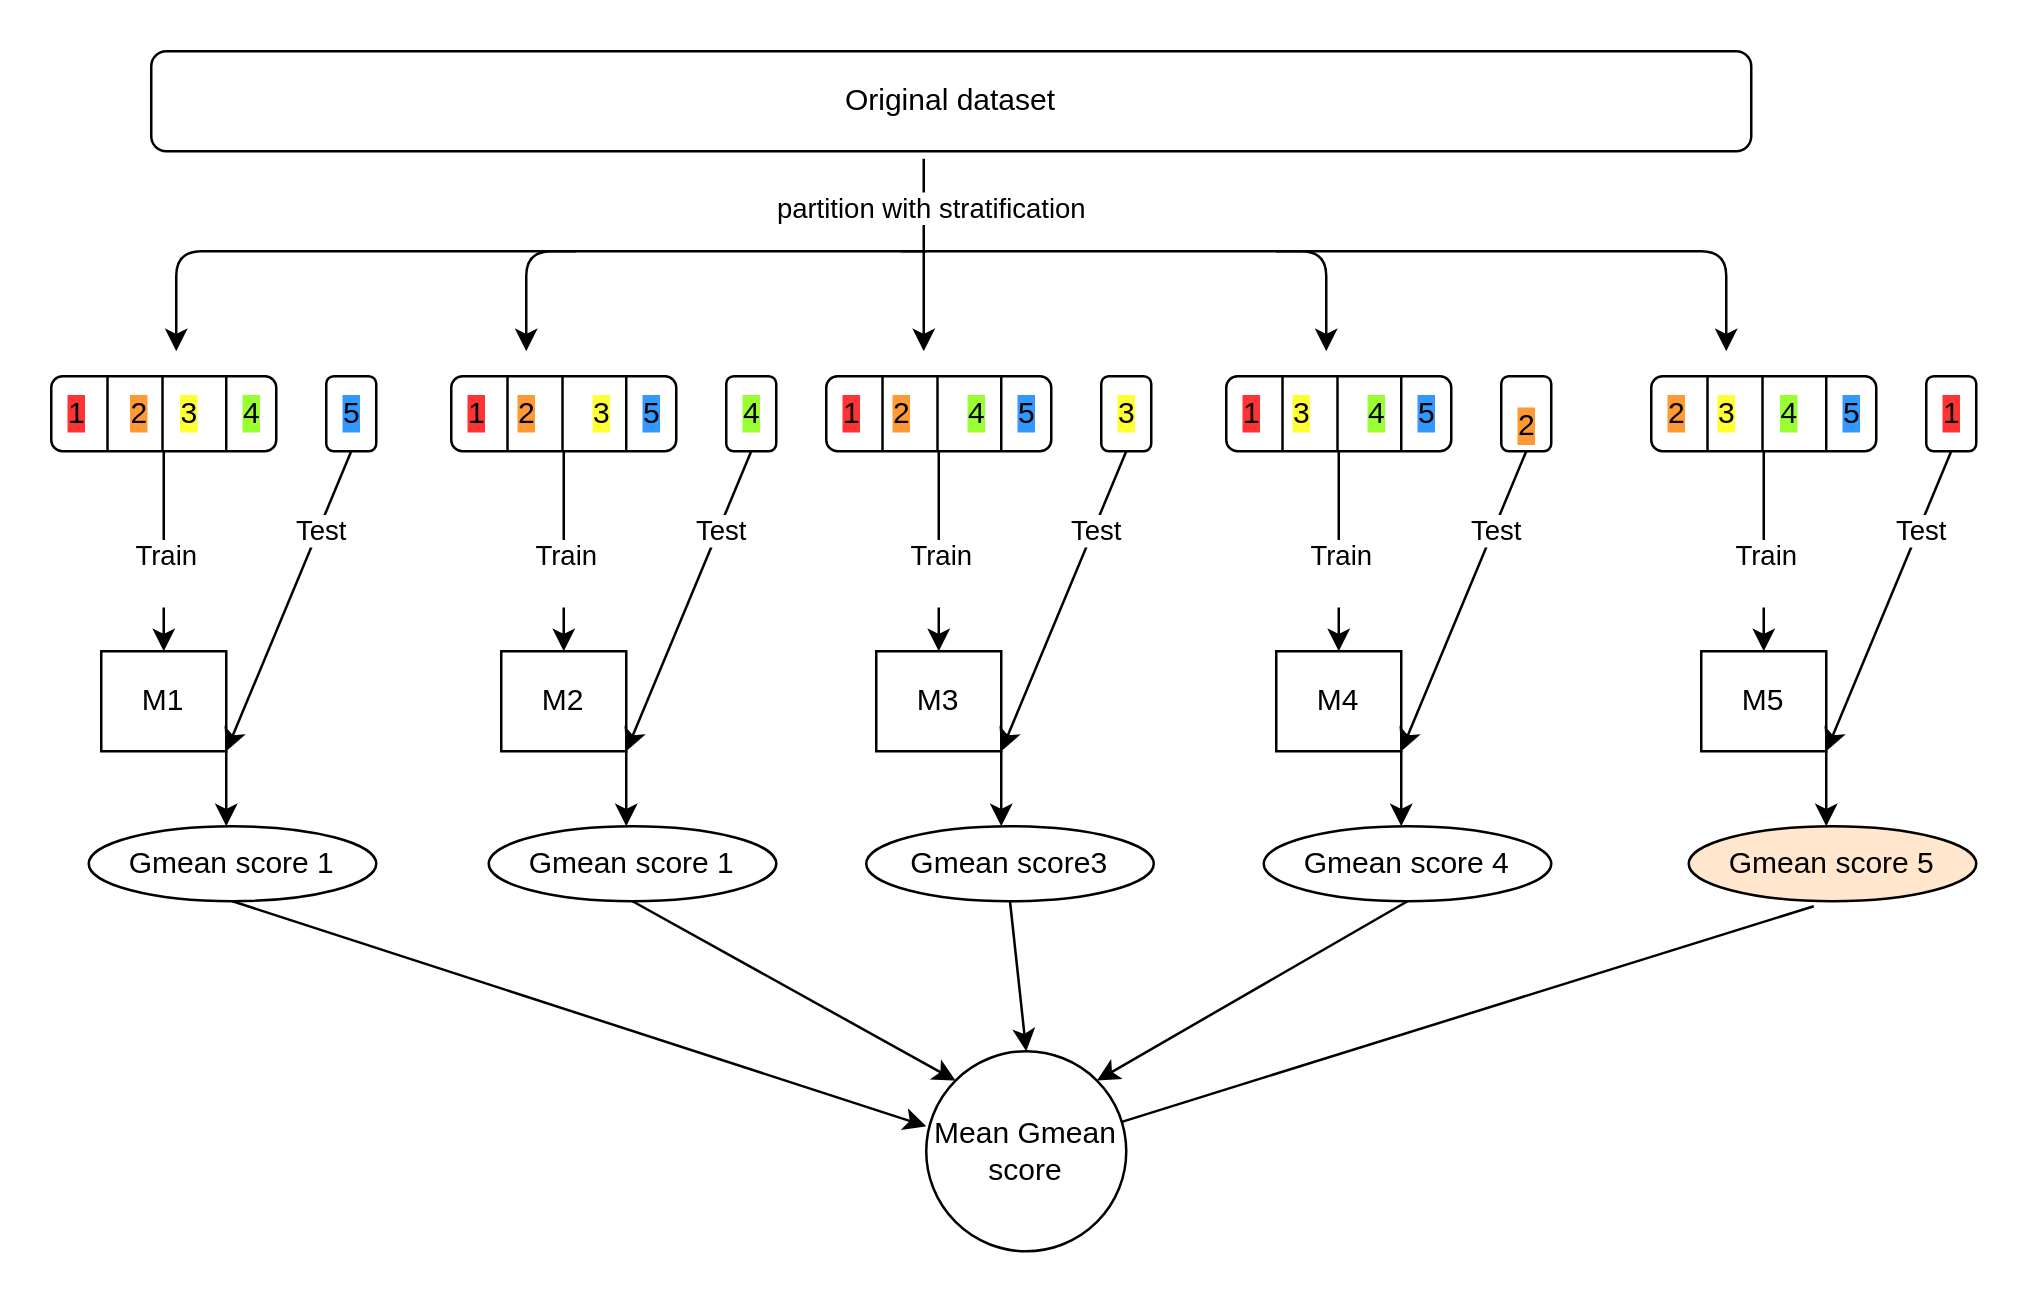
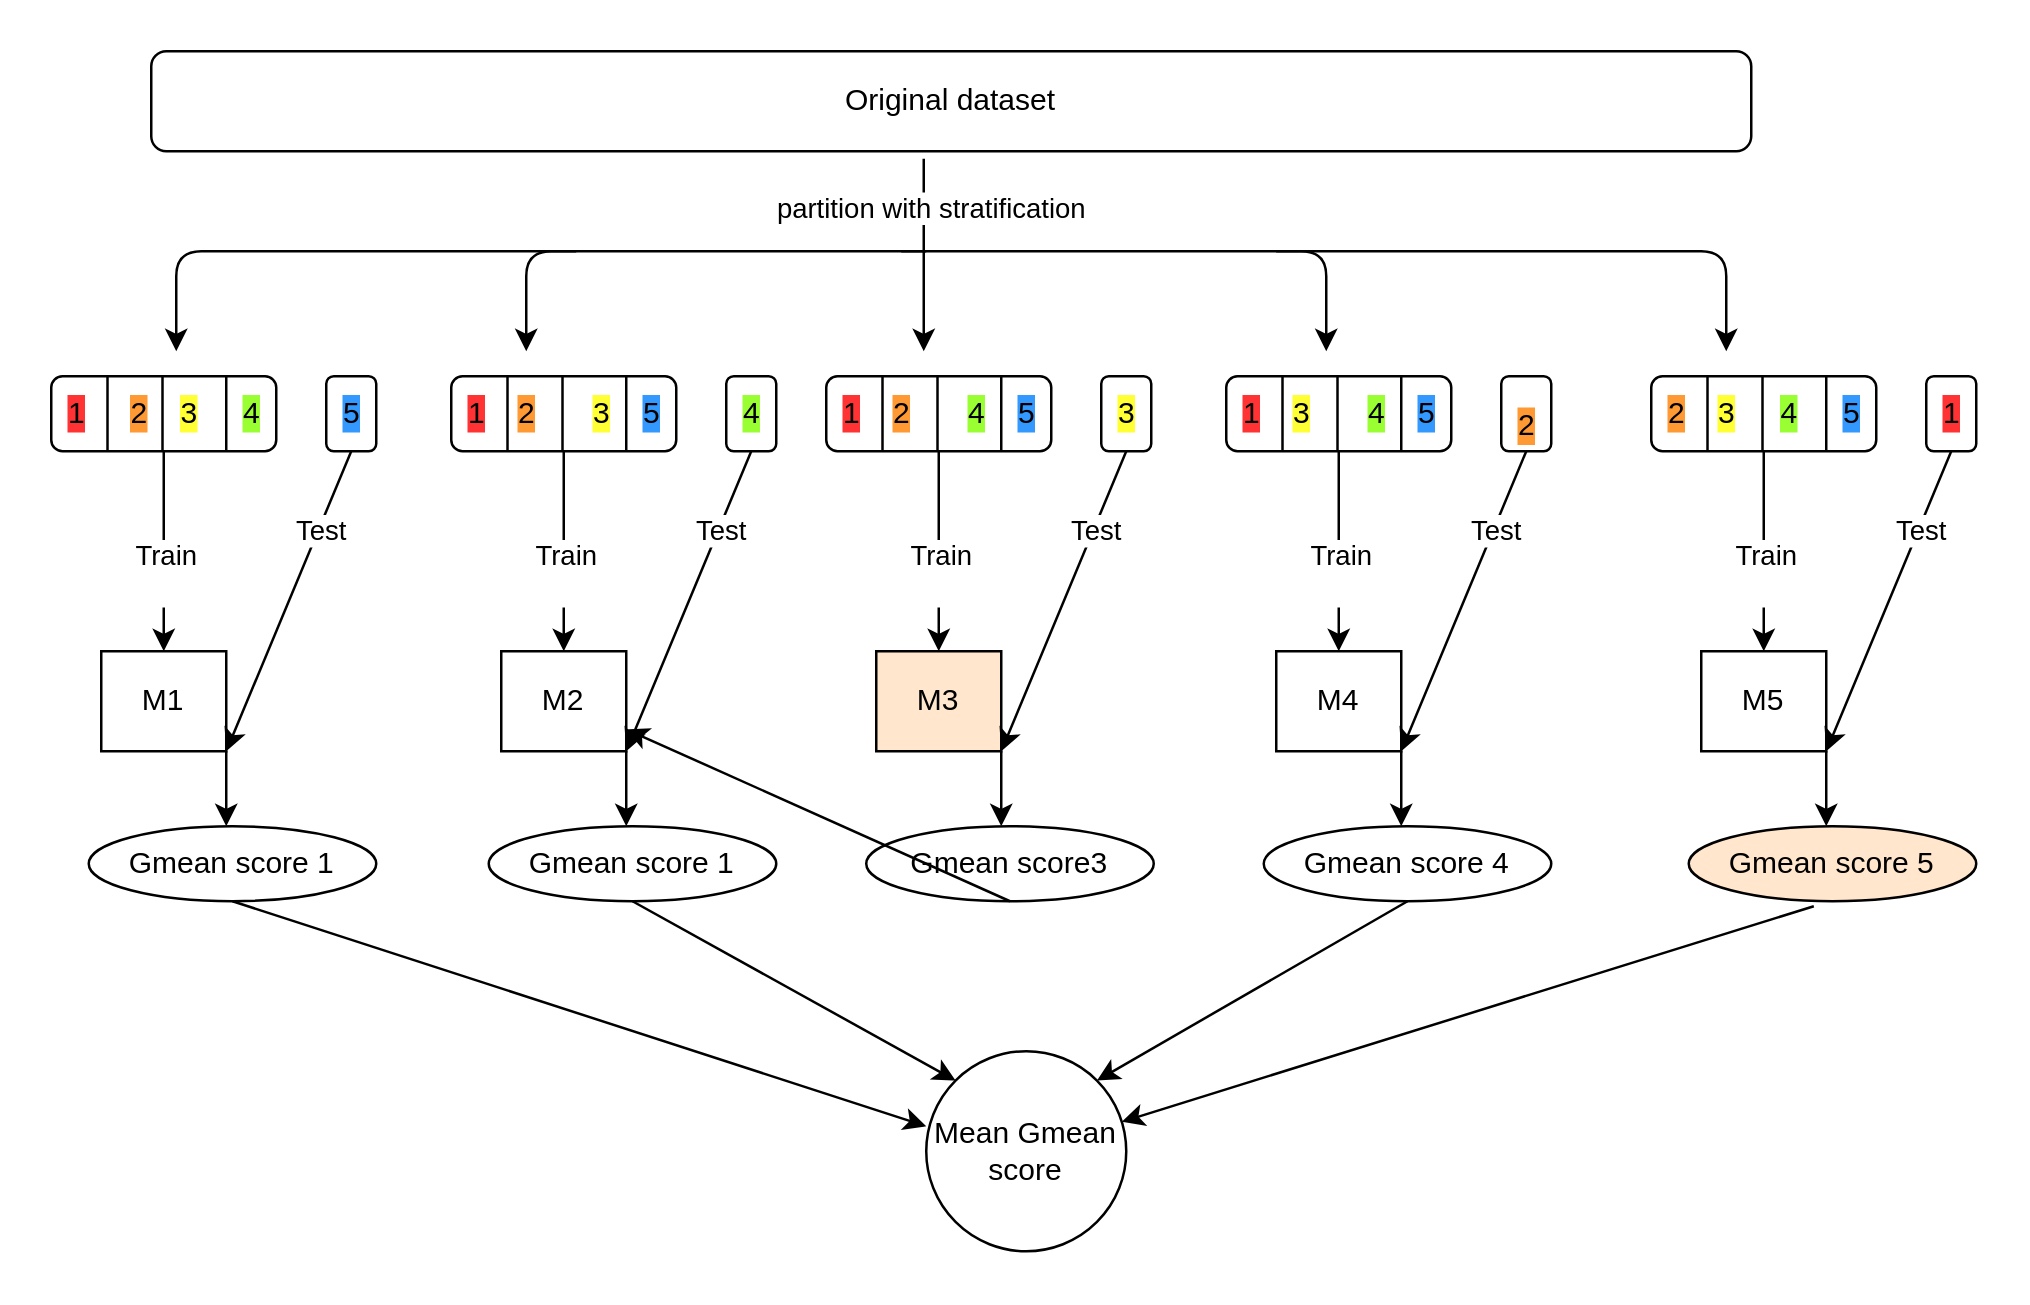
node "M3": fillcolor #ffffff -> #ffe6cc
edge "Gmean score3" -> "Mean Gmean score": now "Gmean score3" -> "M2"
edge "Gmean score 5" -- "Mean Gmean score": arrowhead none -> classic
